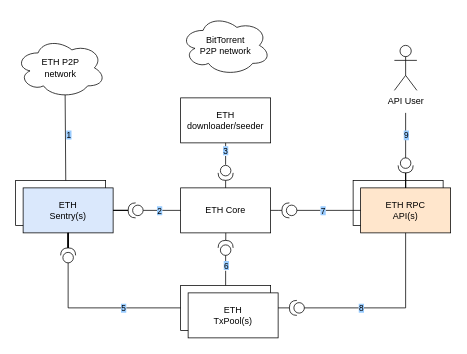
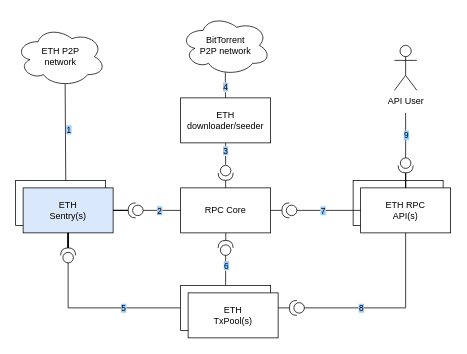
node "ETH P2P network": moved (60, 68) -> (60, 57)
edge "BitTorrent P2P network" -- "ETH downloader/seeder": added, label "4"
node "ETH Core": label "ETH Core" -> "RPC Core"
node "ETH RPC API(s)": fillcolor #ffe6cc -> #ffffff
